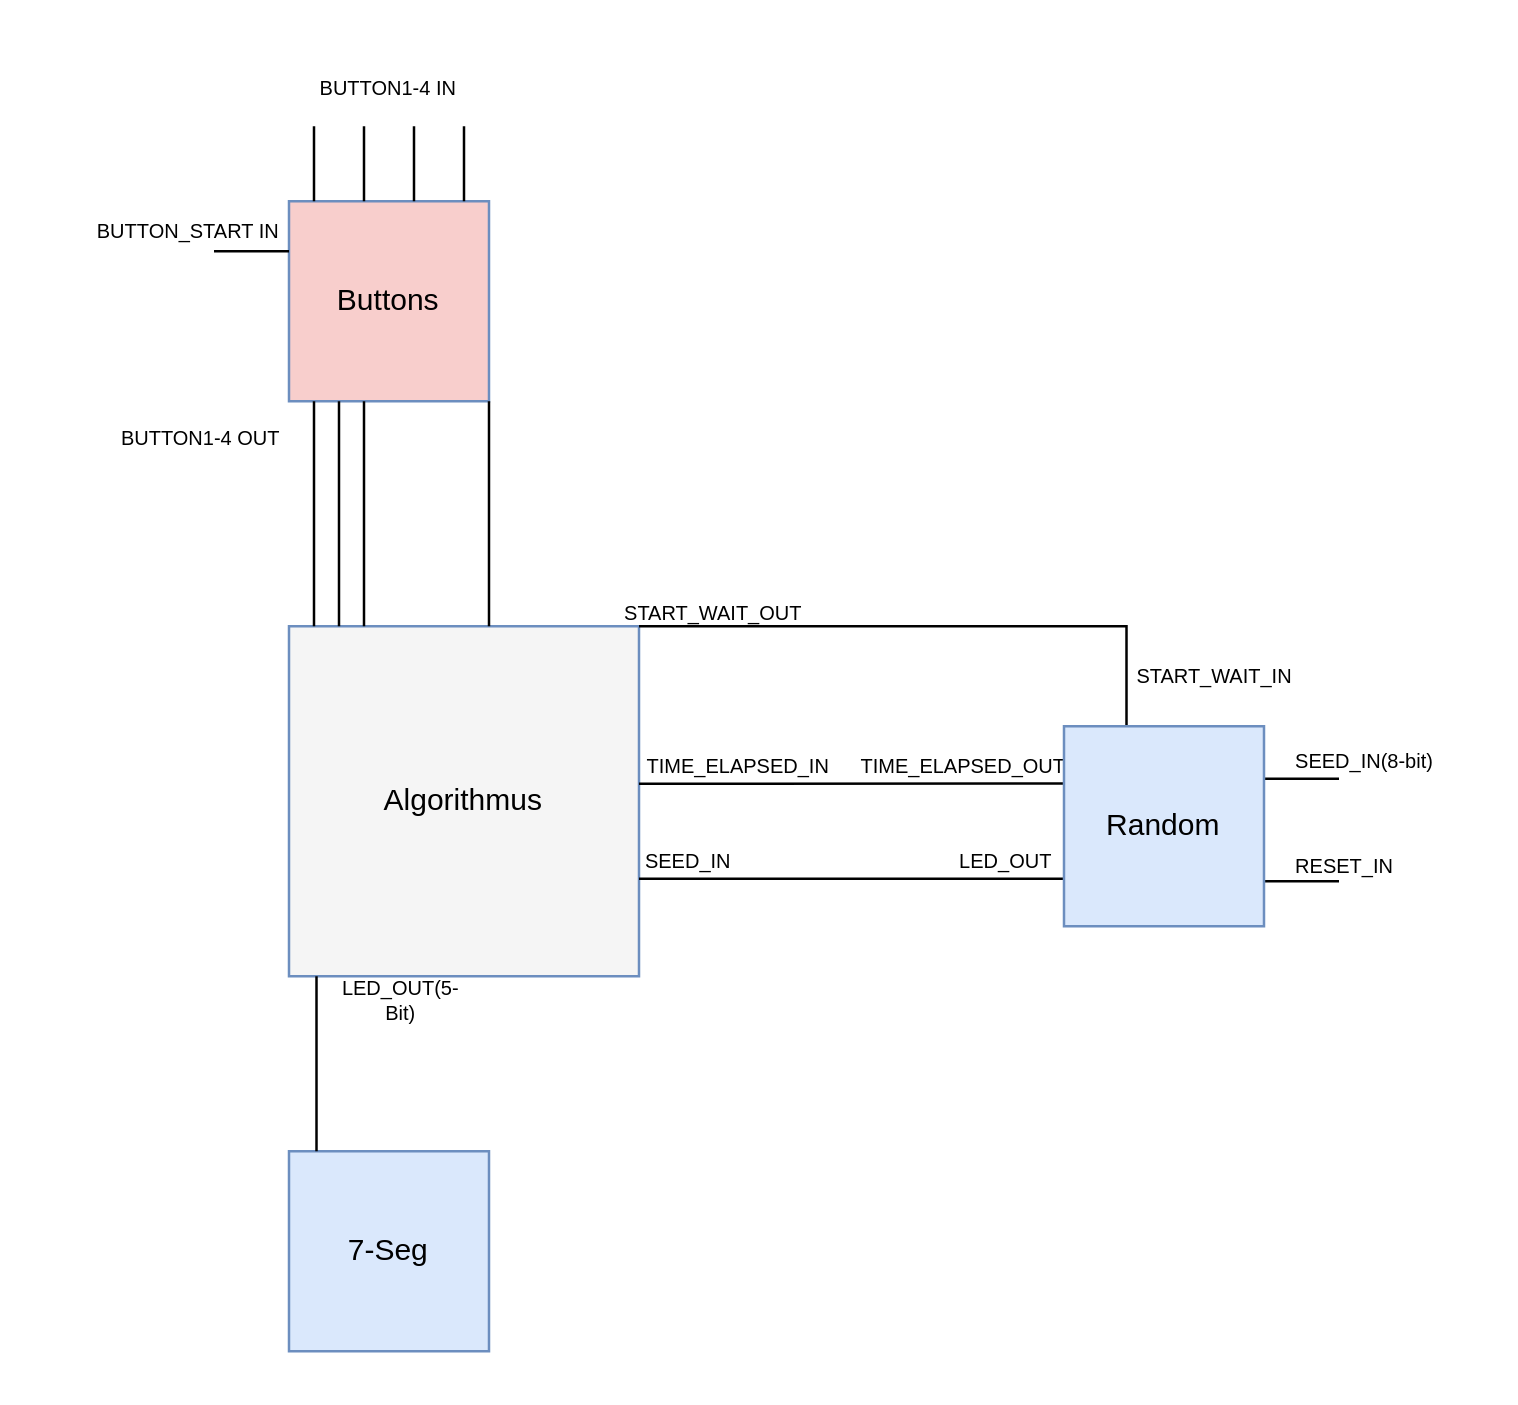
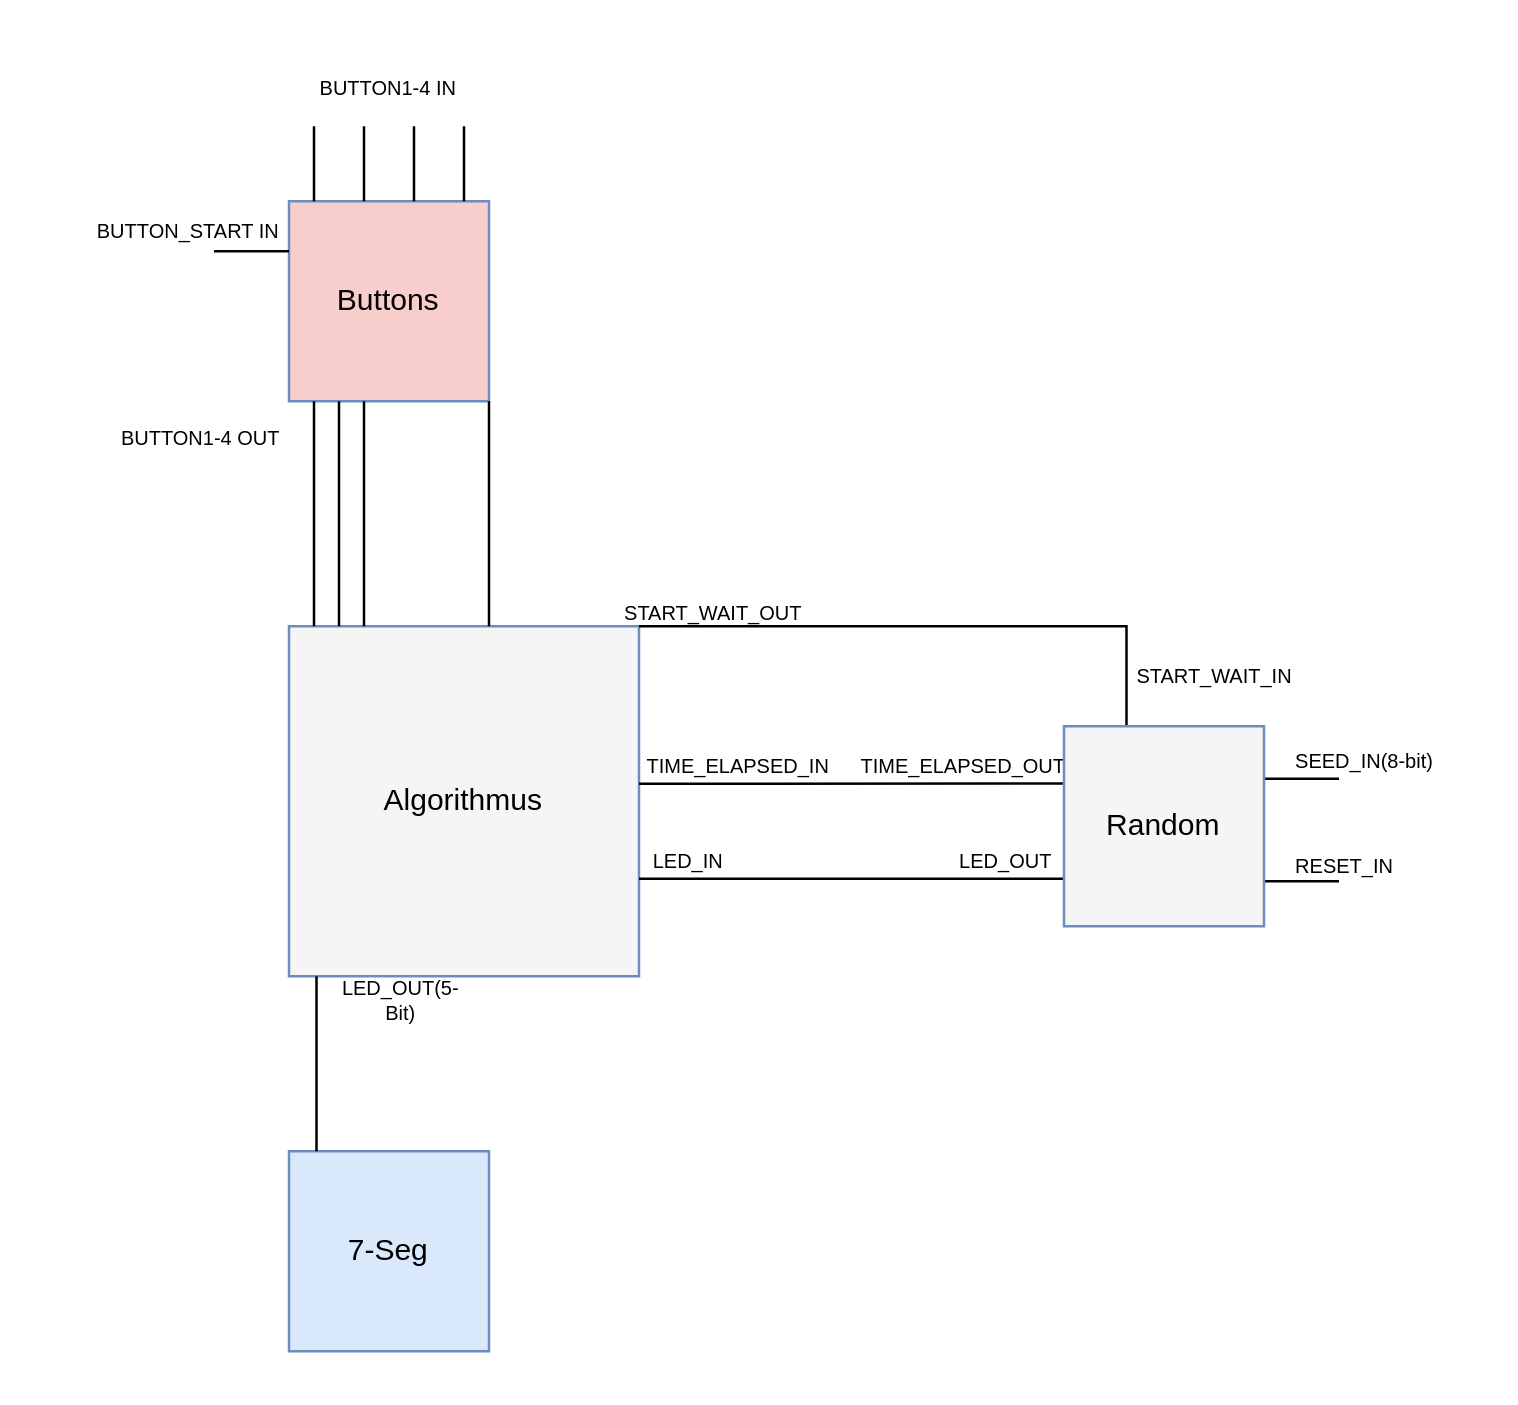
node "Random": fillcolor #dae8fc -> #f5f5f5
node "SEED_IN": label "SEED_IN" -> "LED_IN"
